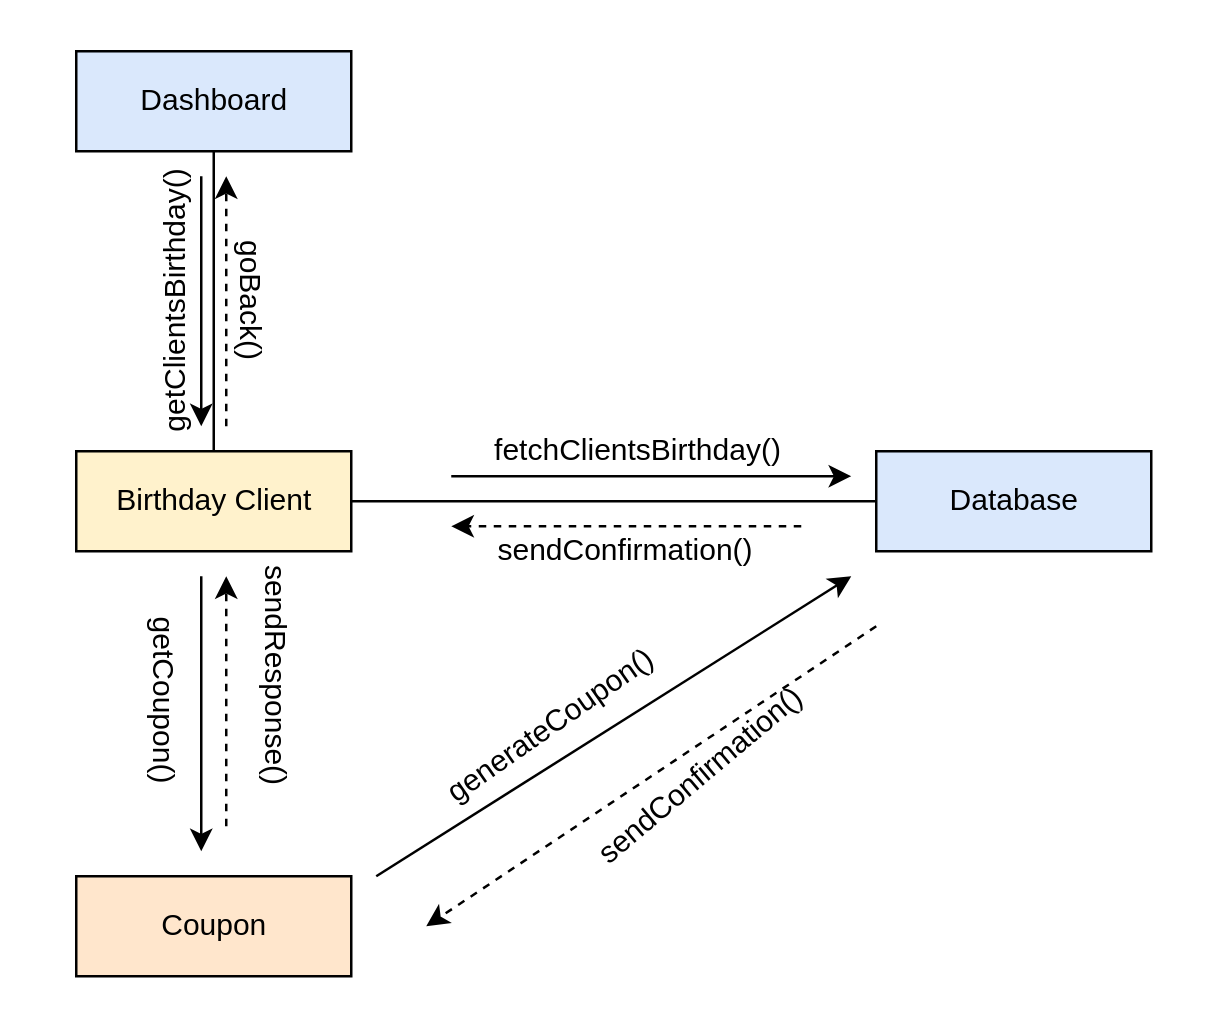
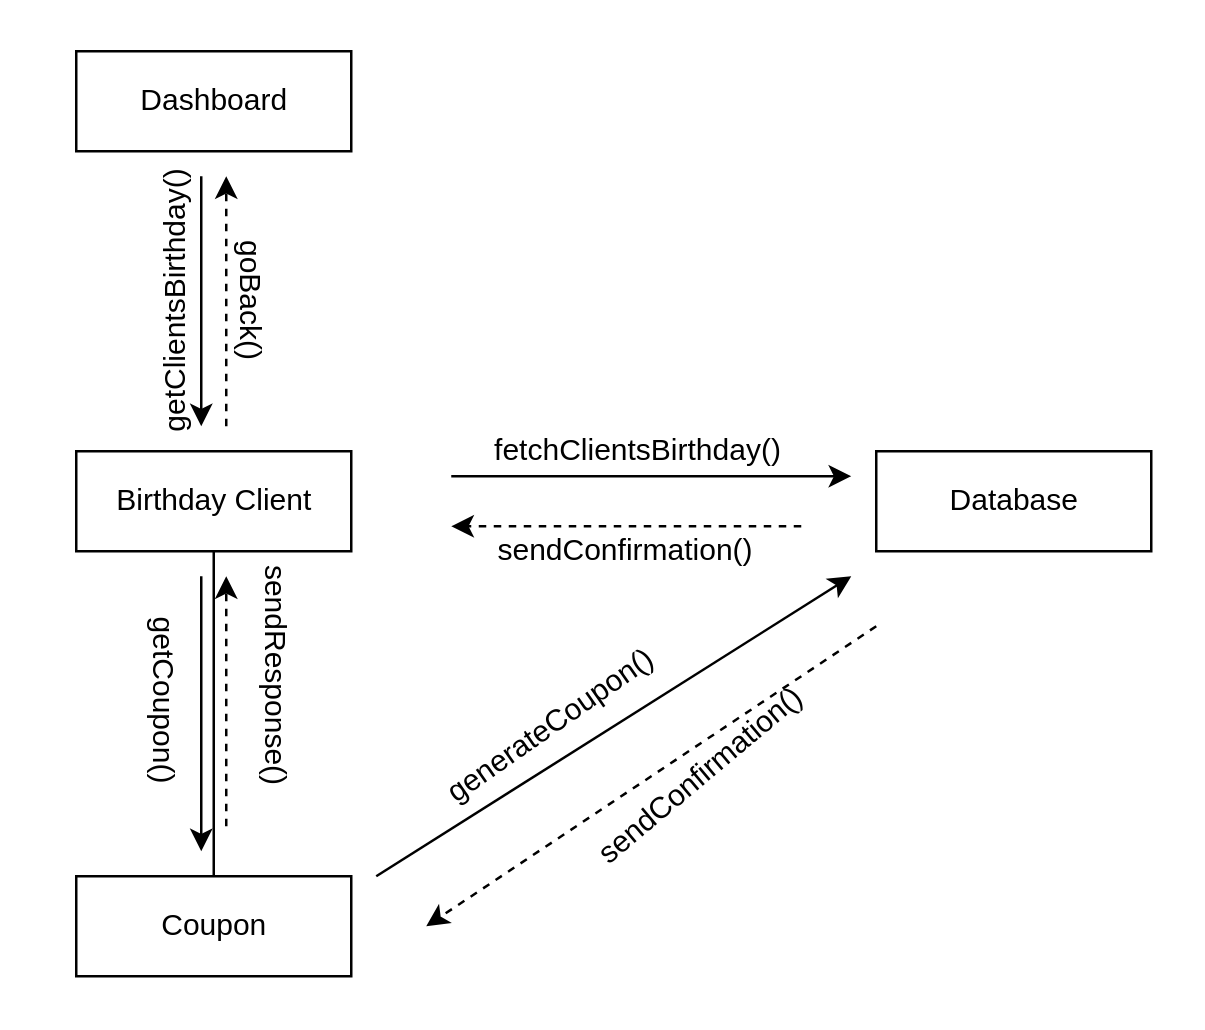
node "Dashboard": fillcolor #dae8fc -> #ffffff
edge "Dashboard" -- "Birthday Client": removed
node "Birthday Client": fillcolor #fff2cc -> #ffffff
edge "Birthday Client" -- "Database": removed
node "Database": fillcolor #dae8fc -> #ffffff
edge "Birthday Client" -- "Coupon": added
node "Coupon": fillcolor #ffe6cc -> #ffffff
